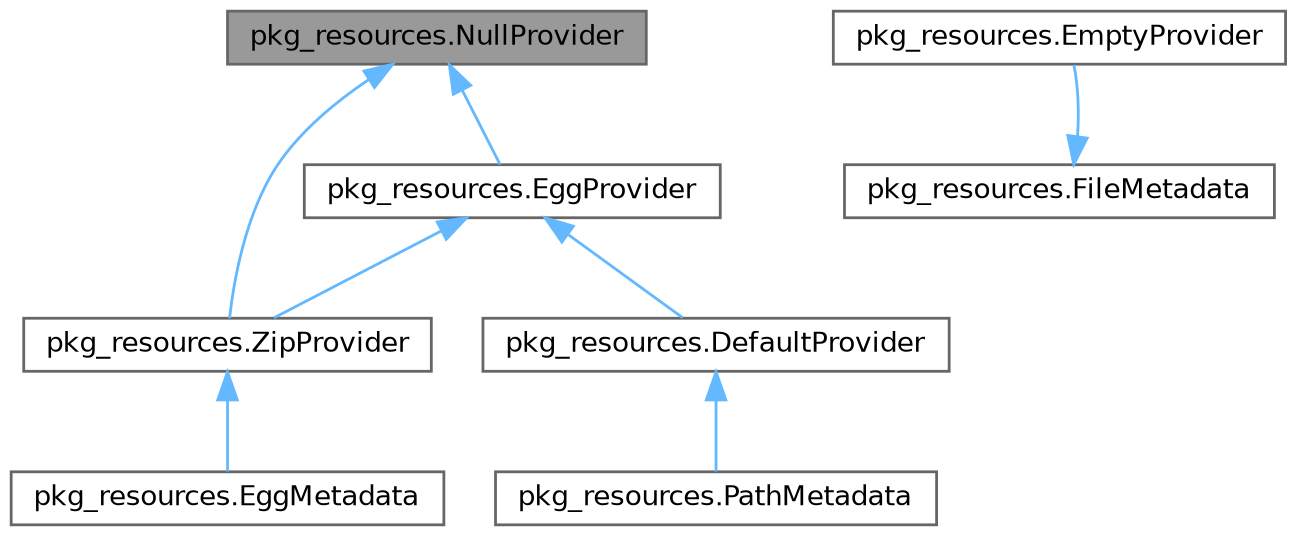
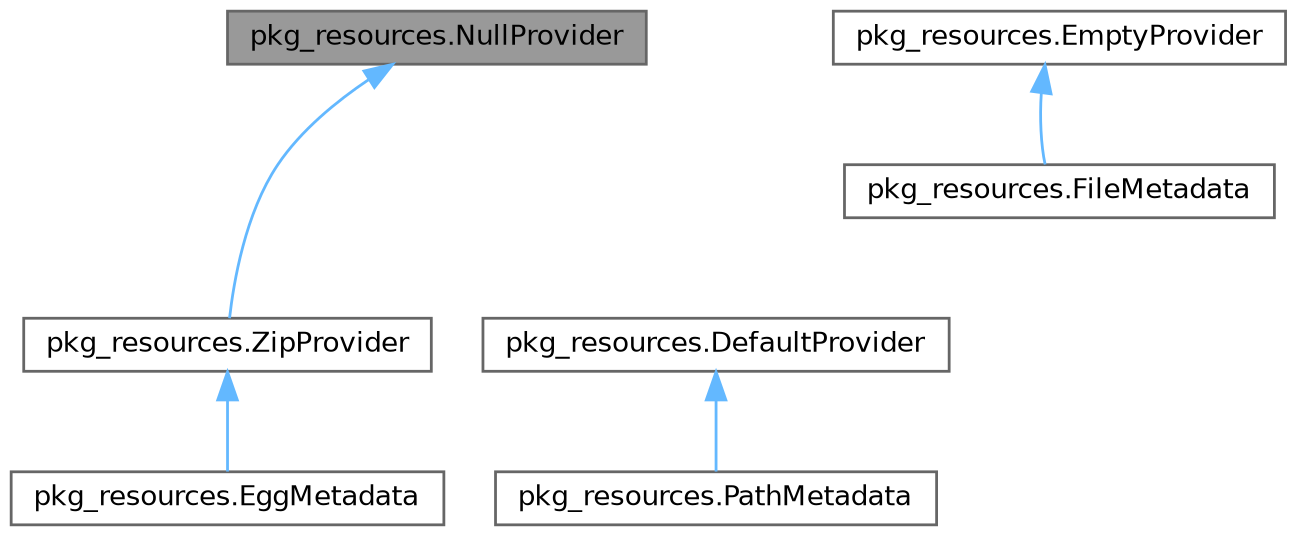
edge "pkg_resources.EmptyProvider" -> "pkg_resources.FileMetadata": reversed
node "pkg_resources.EggProvider": removed
